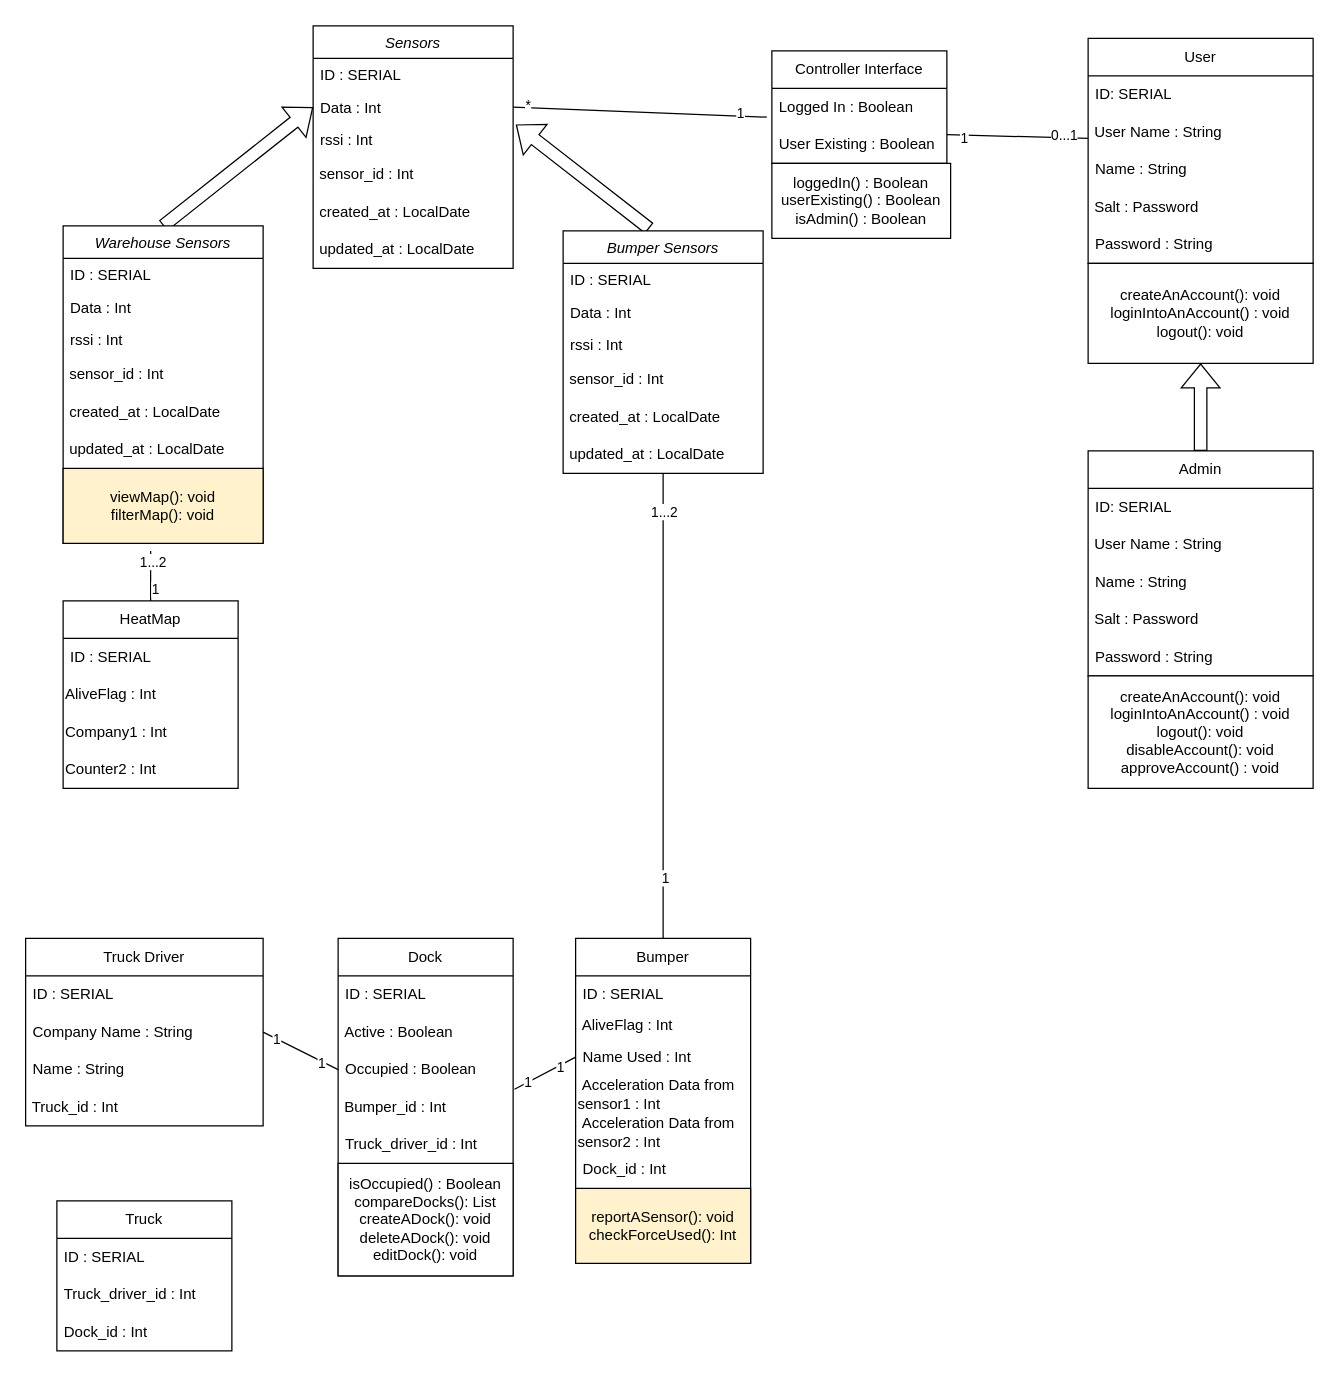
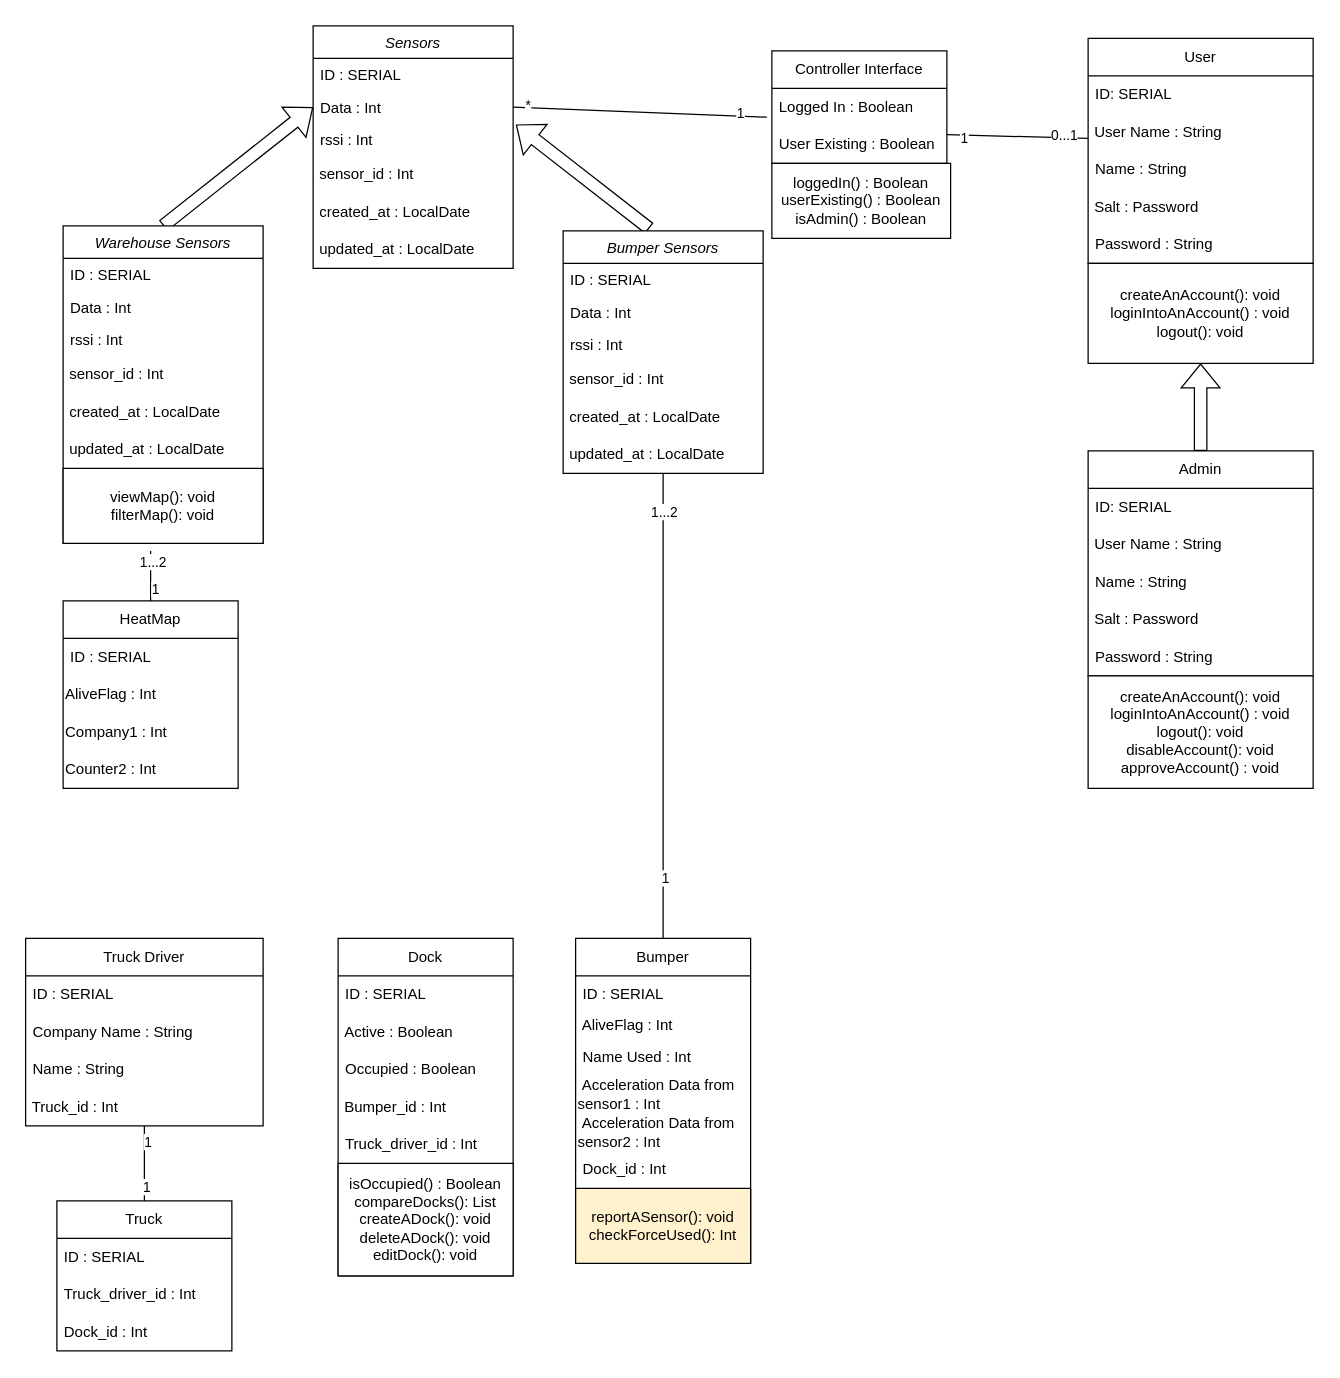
node "viewMap(): void filterMap(): void": fillcolor #fff2cc -> #ffffff
edge "Company Name : String" -- "Occupied : Boolean": removed, labels "1", "1"
edge "Name Used : Int" -- "Occupied : Boolean": removed, labels "1", "1"
edge "Truck_id : Int" -- "Truck": added, labels "1", "1"
